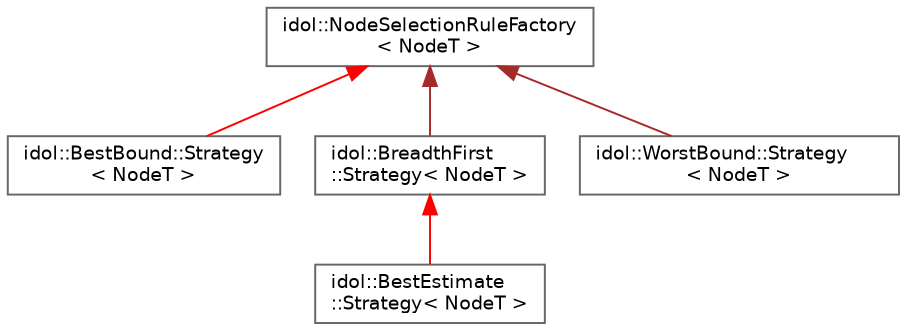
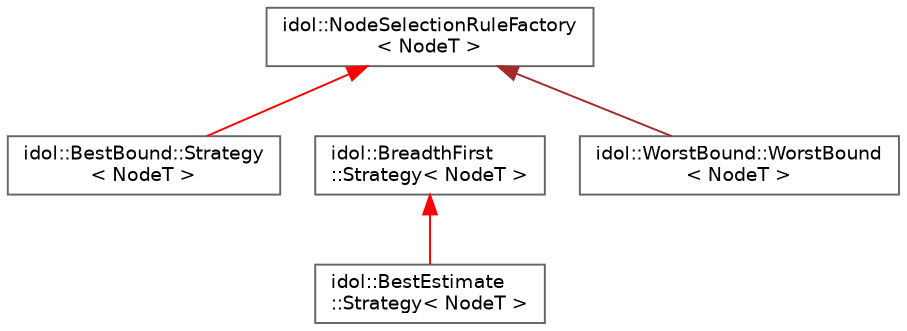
edge "idol::BreadthFirst ::Strategy< NodeT >" -> "idol::NodeSelectionRuleFactory < NodeT >": removed
node "idol::WorstBound::Strategy < NodeT >": label "idol::WorstBound::Strategy < NodeT >" -> "idol::WorstBound::WorstBound < NodeT >"
